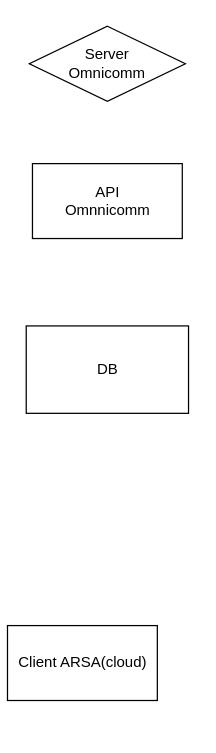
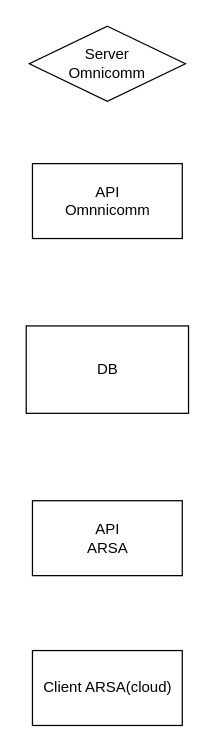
node "API ARSA": added
node "Client ARSA(cloud)": moved (83, 663) -> (108, 688)
